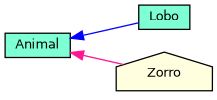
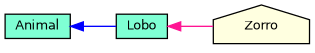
edge "Zorro" -> "Animal": now "Zorro" -> "Lobo"
